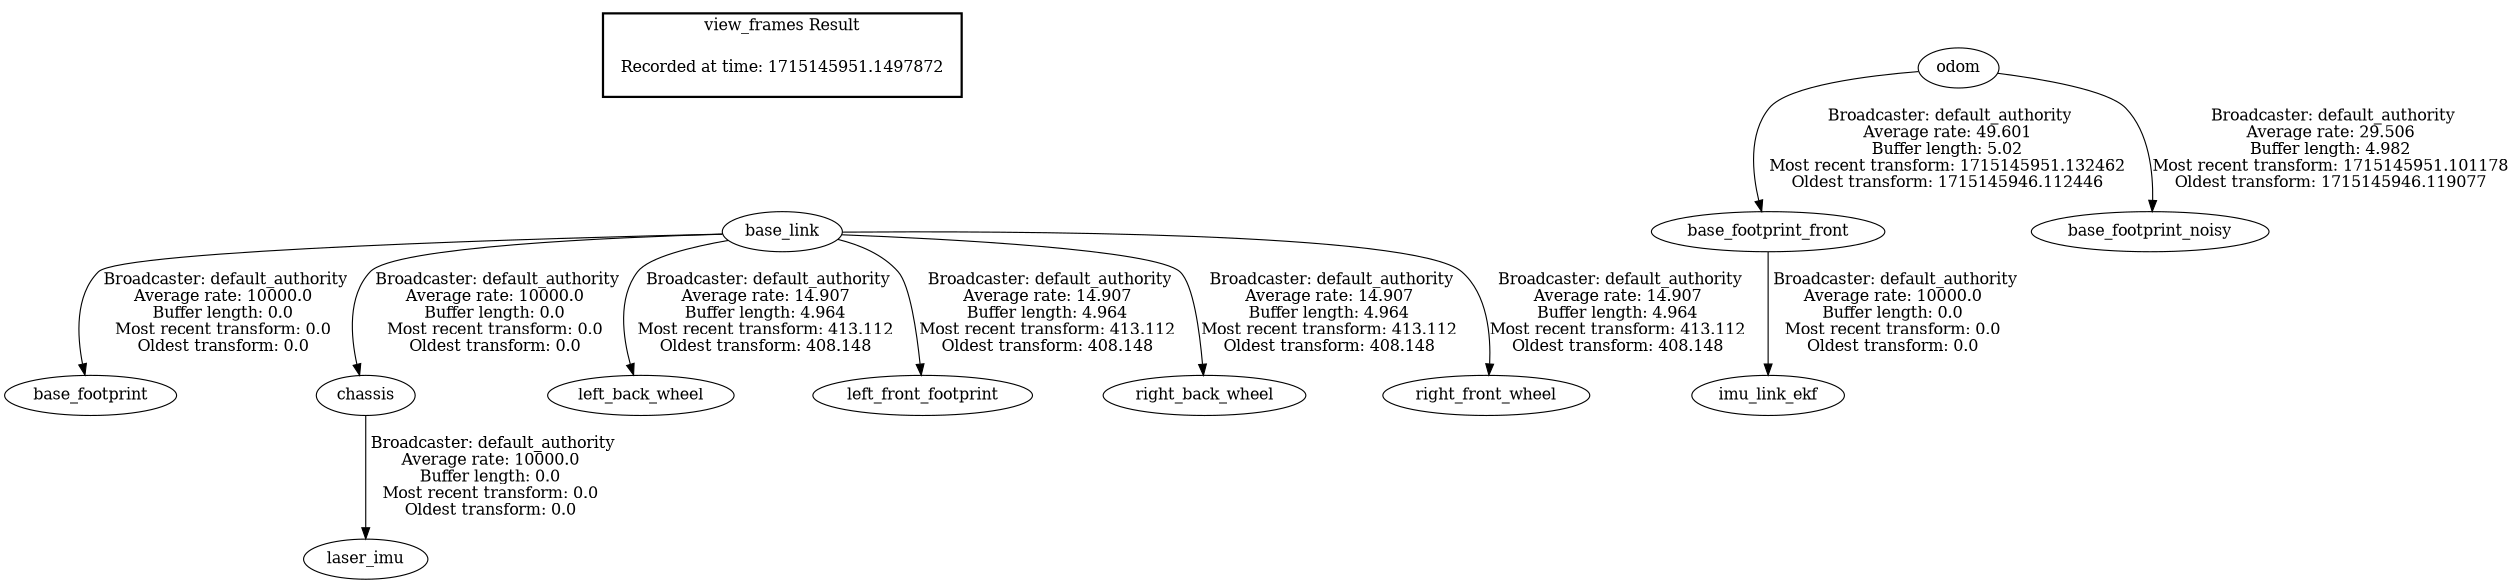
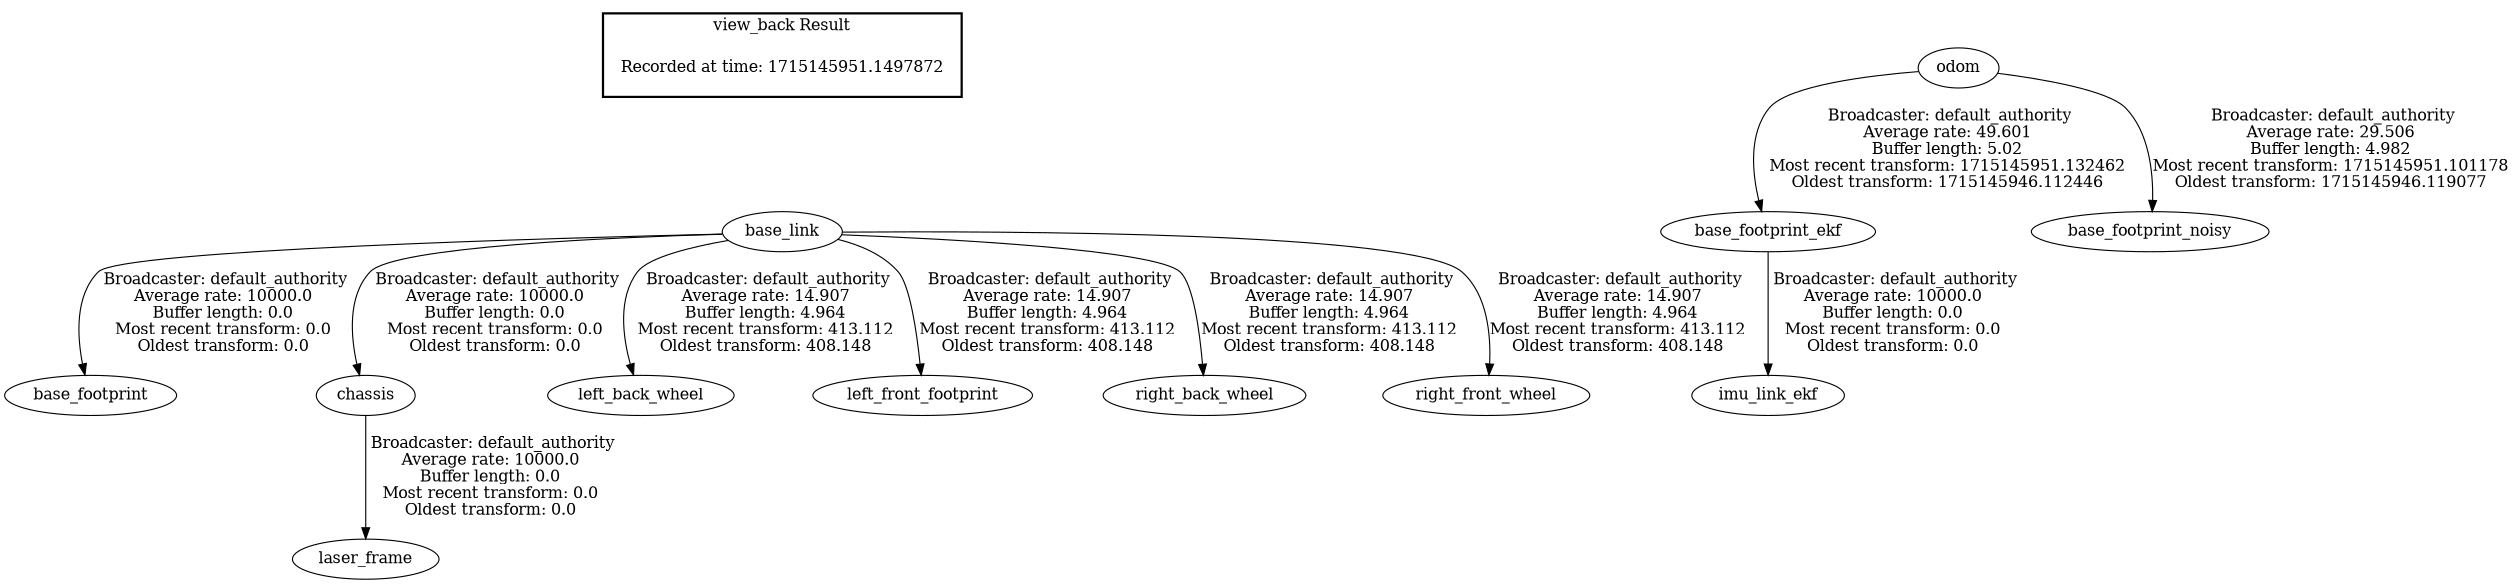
cluster "view_frames Result": label "view_frames Result" -> "view_back Result"
node "base_footprint_front": label "base_footprint_front" -> "base_footprint_ekf"
node "laser_imu": label "laser_imu" -> "laser_frame"
